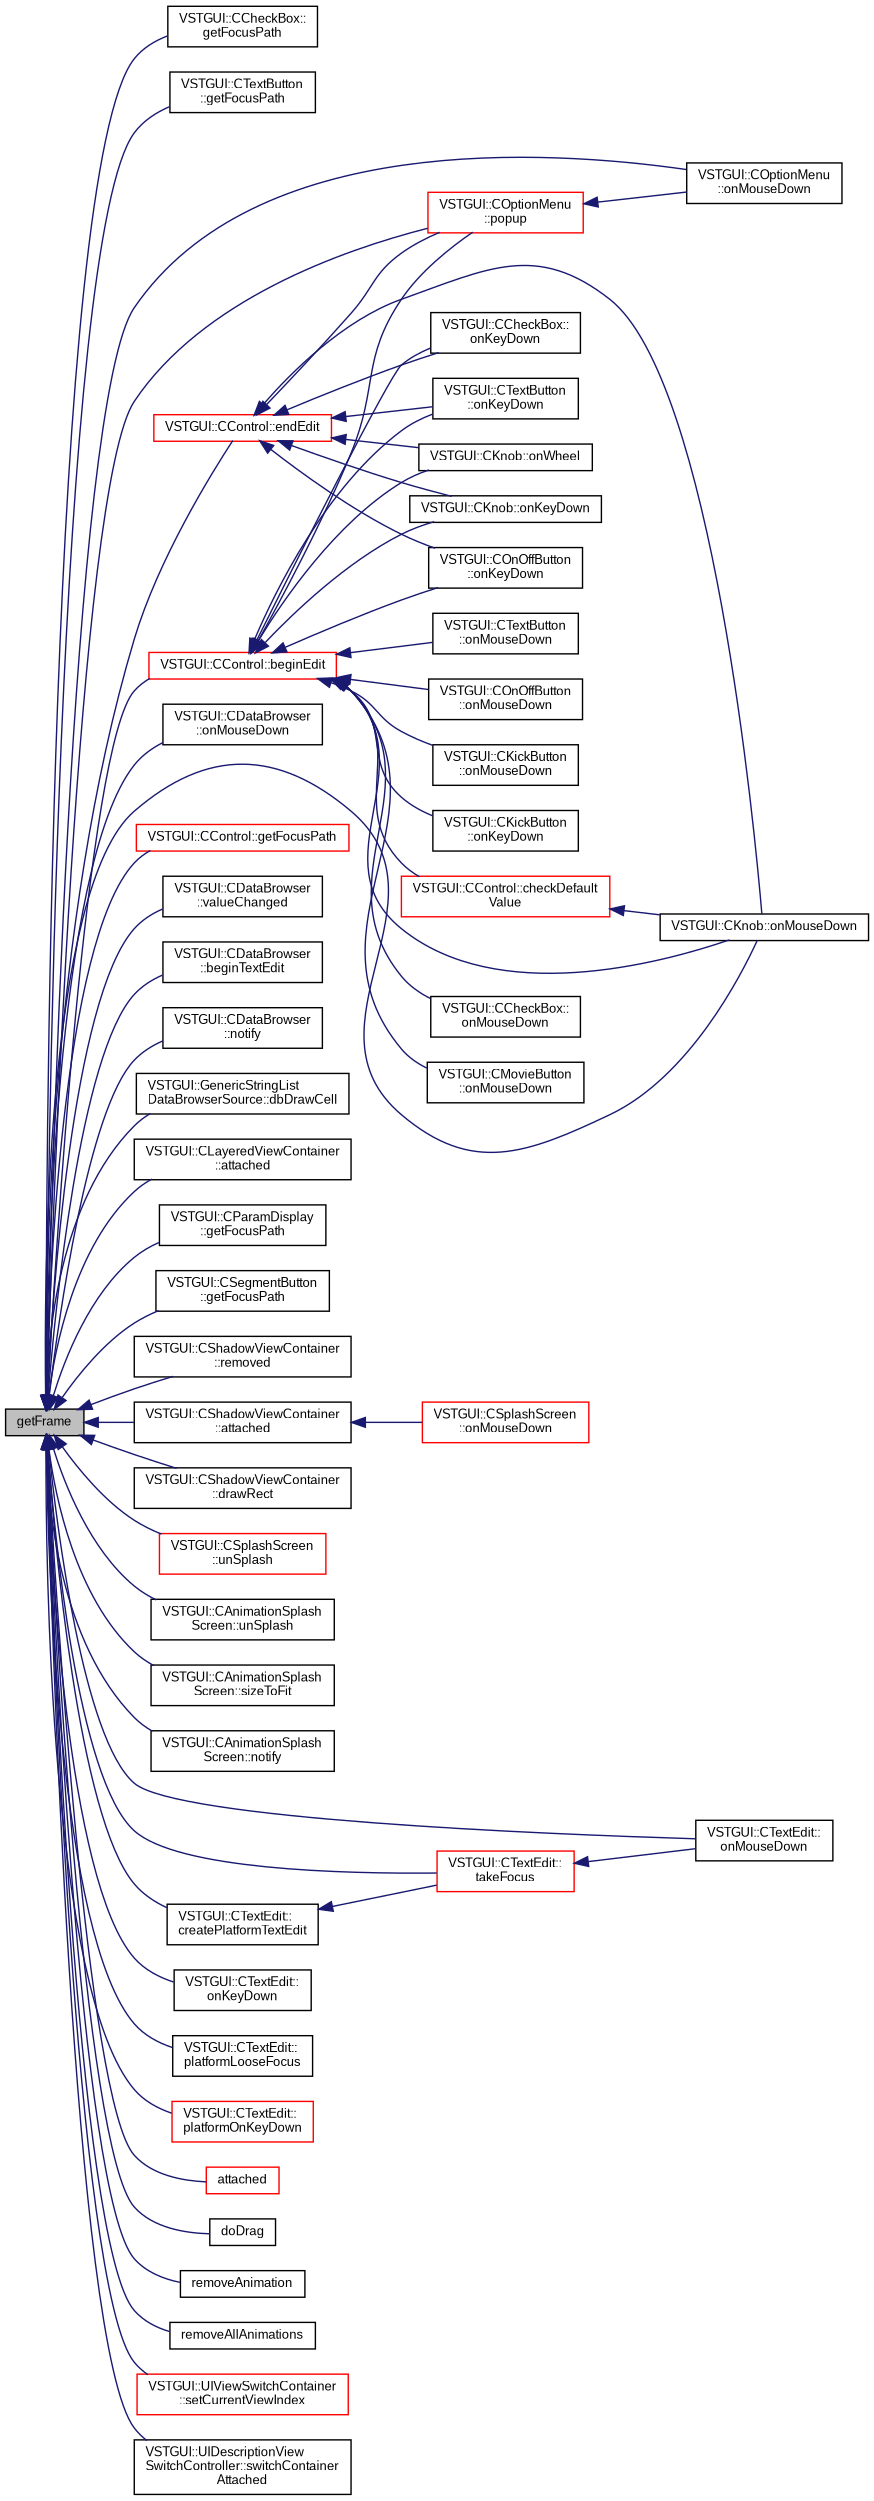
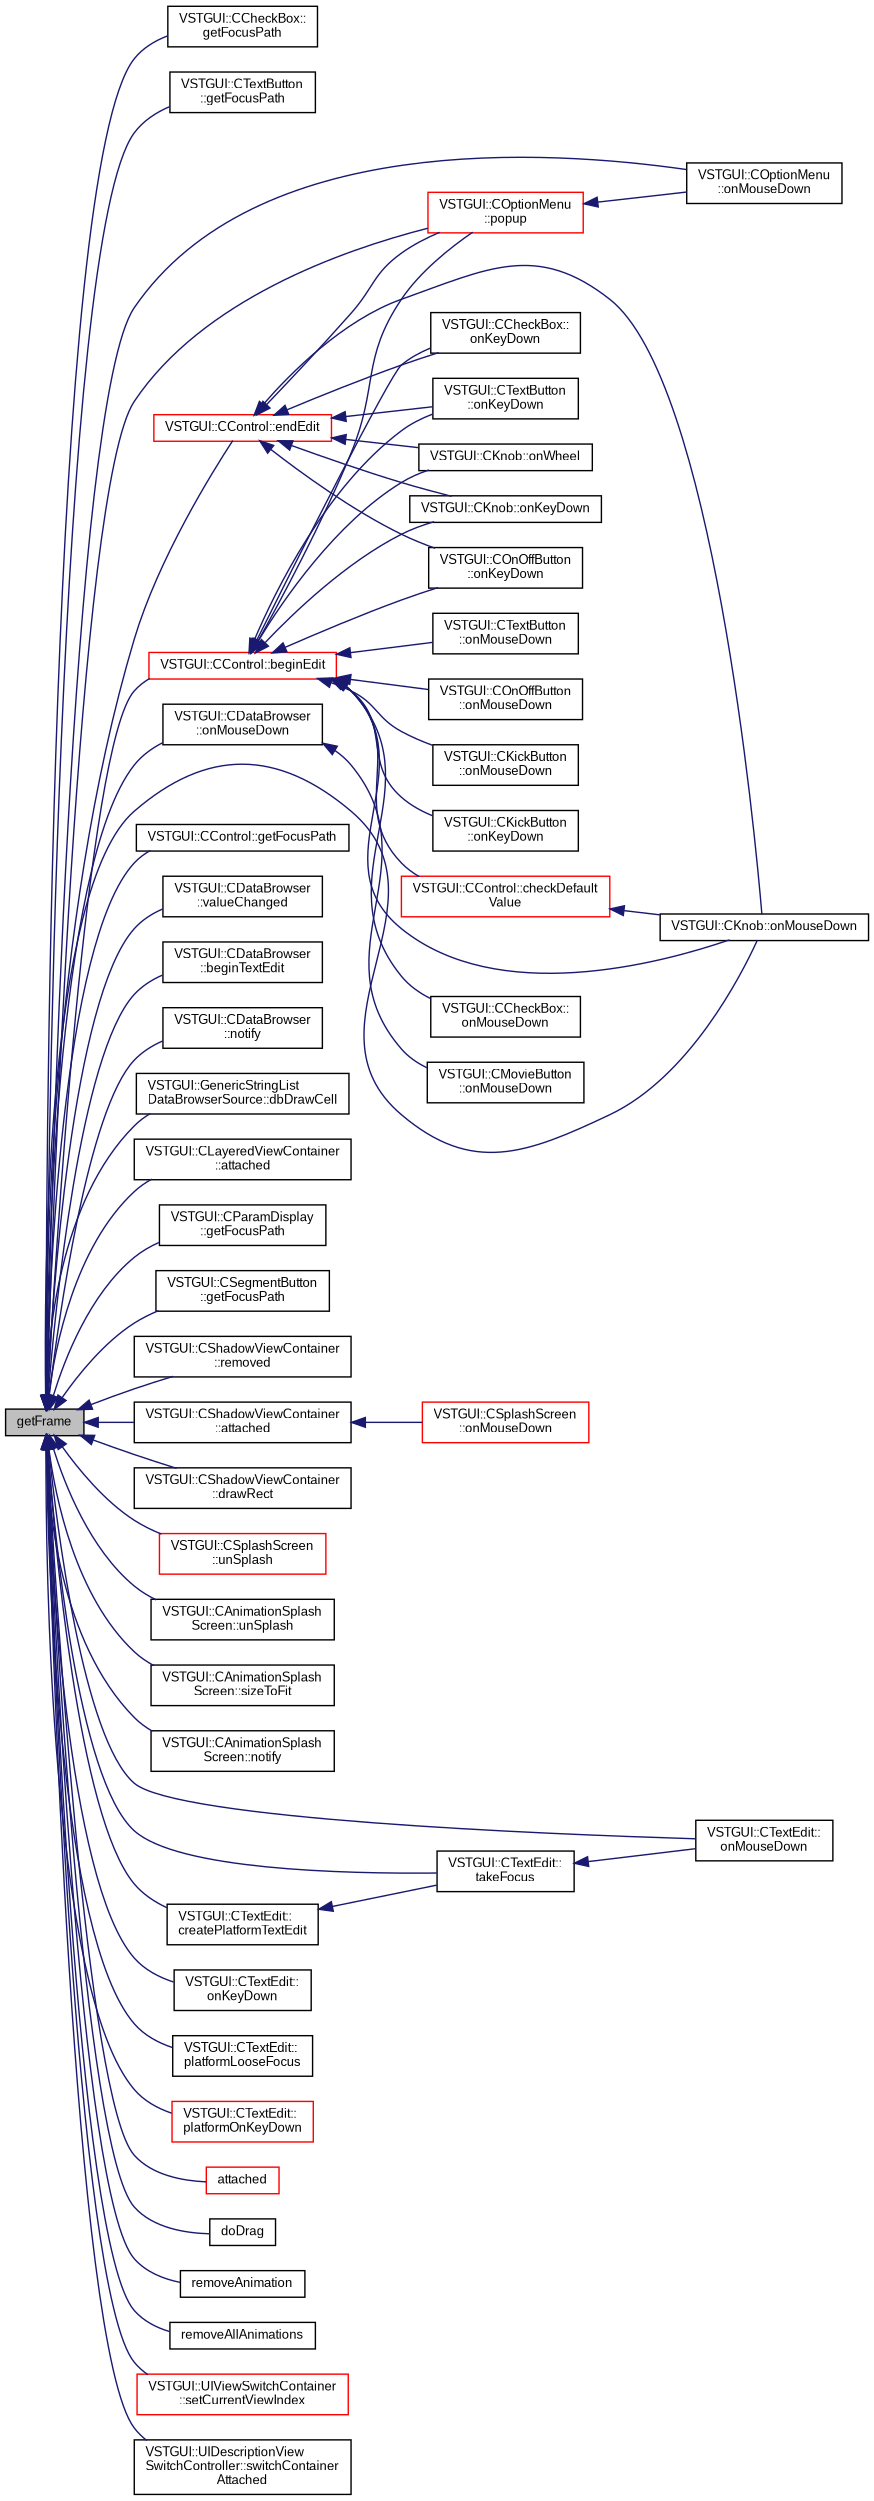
node "VSTGUI::CControl::getFocusPath": color red -> black
edge "VSTGUI::CMovieButton ::onMouseDown" -> "VSTGUI::CControl::beginEdit": now "VSTGUI::CMovieButton ::onMouseDown" -> "VSTGUI::CDataBrowser ::onMouseDown"
node "VSTGUI::CTextEdit:: takeFocus": color red -> black
